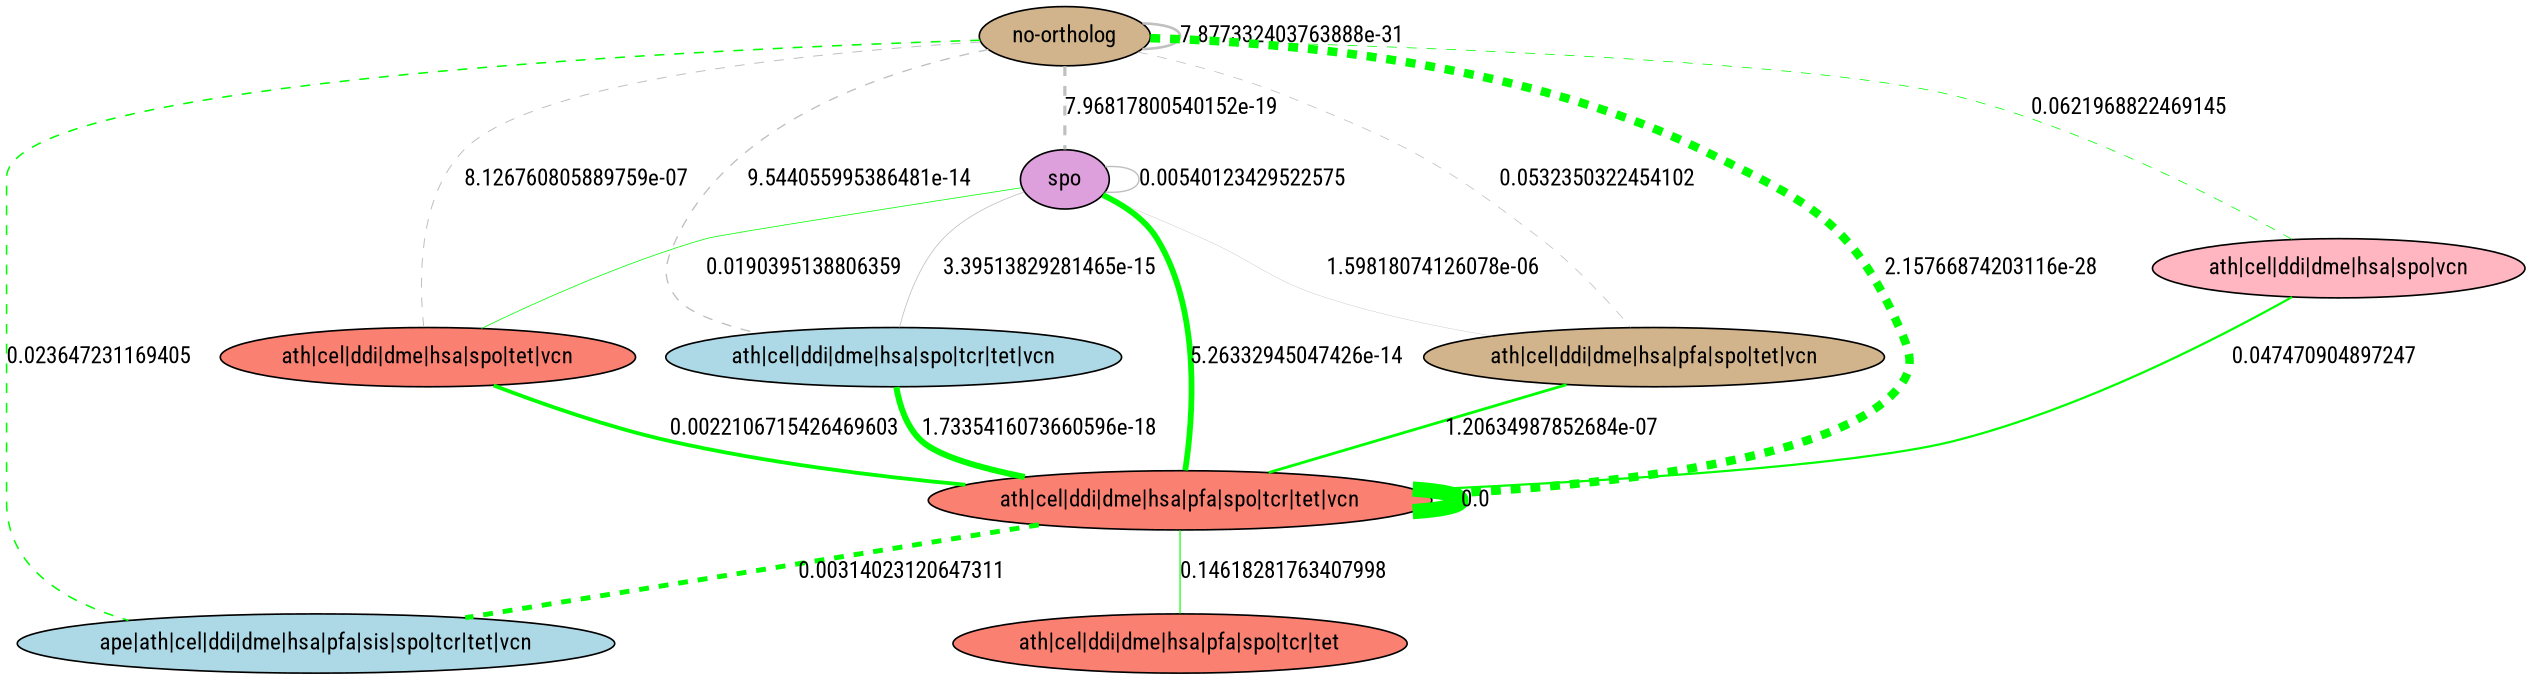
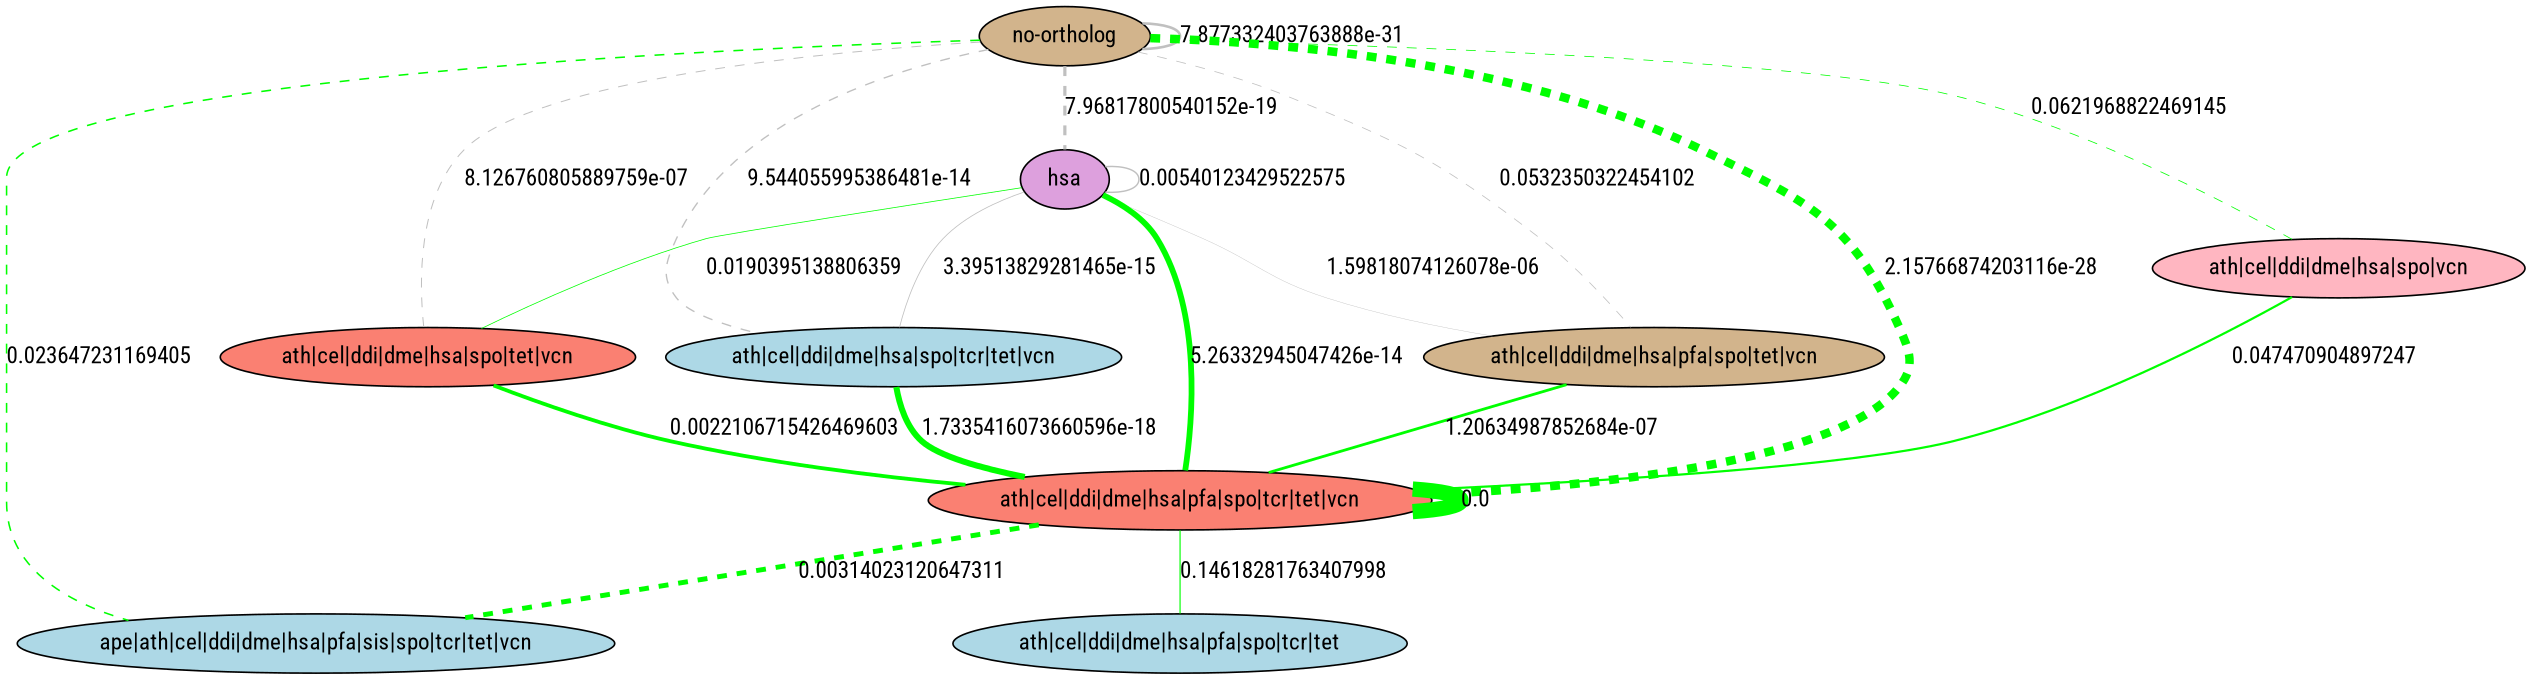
node "spo": label "spo" -> "hsa"
node "ath|cel|ddi|dme|hsa|pfa|spo|tcr|tet": fillcolor salmon -> lightblue
